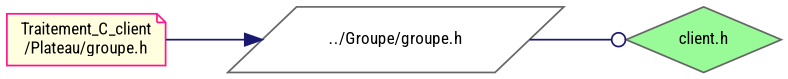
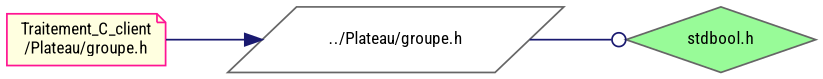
node "../Groupe/groupe.h": label "../Groupe/groupe.h" -> "../Plateau/groupe.h"
node "client.h": label "client.h" -> "stdbool.h"
